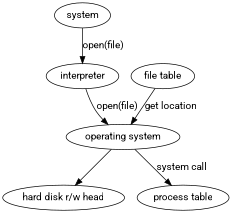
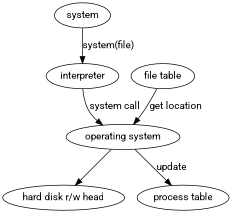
edge "system" -> "interpreter": label "open(file)" -> "system(file)"
edge "interpreter" -> "operating system": label "open(file)" -> "system call"
edge "operating system" -> "process table": label "system call" -> "update"
